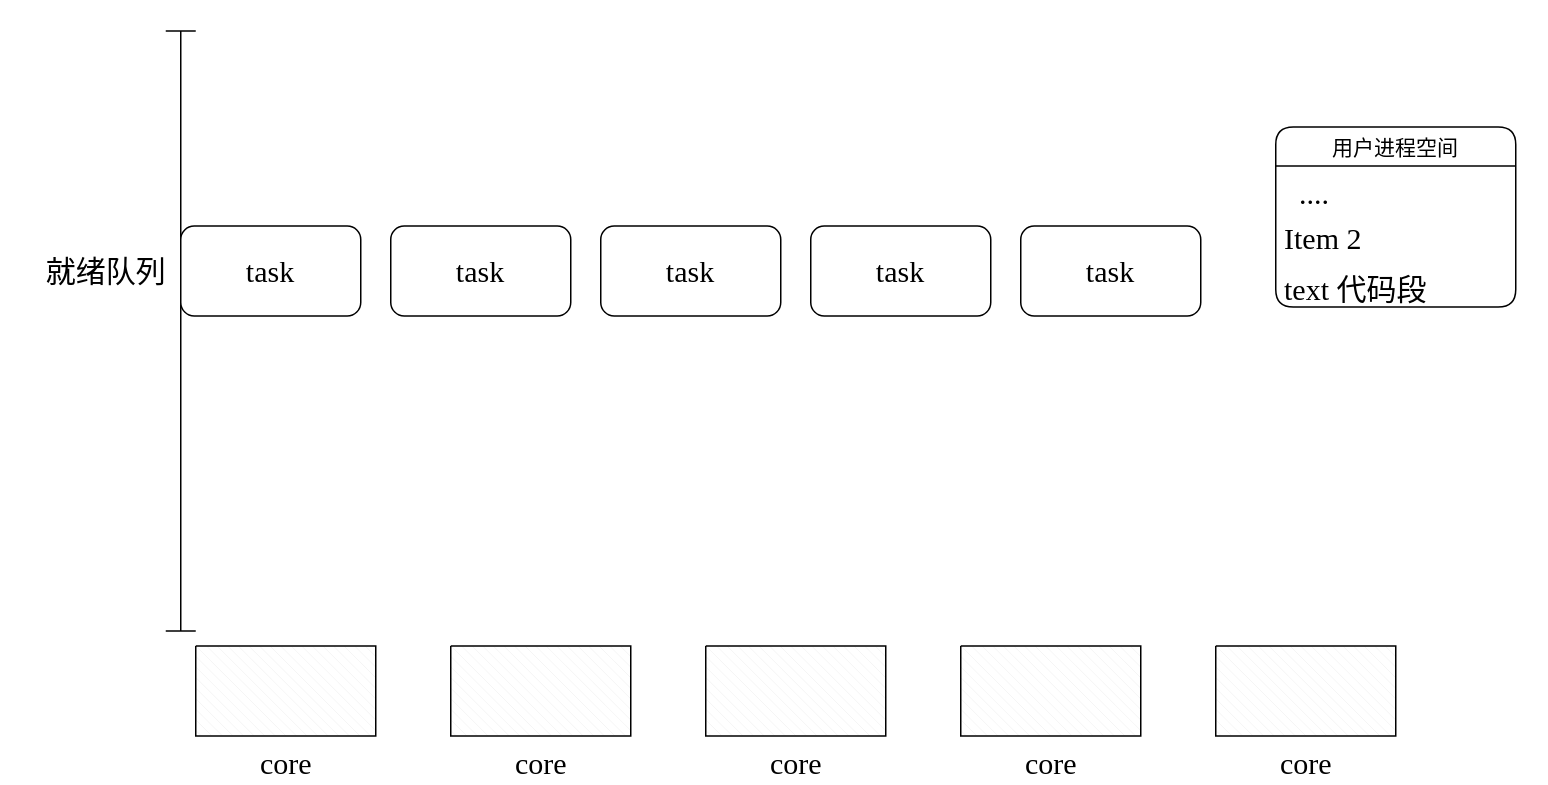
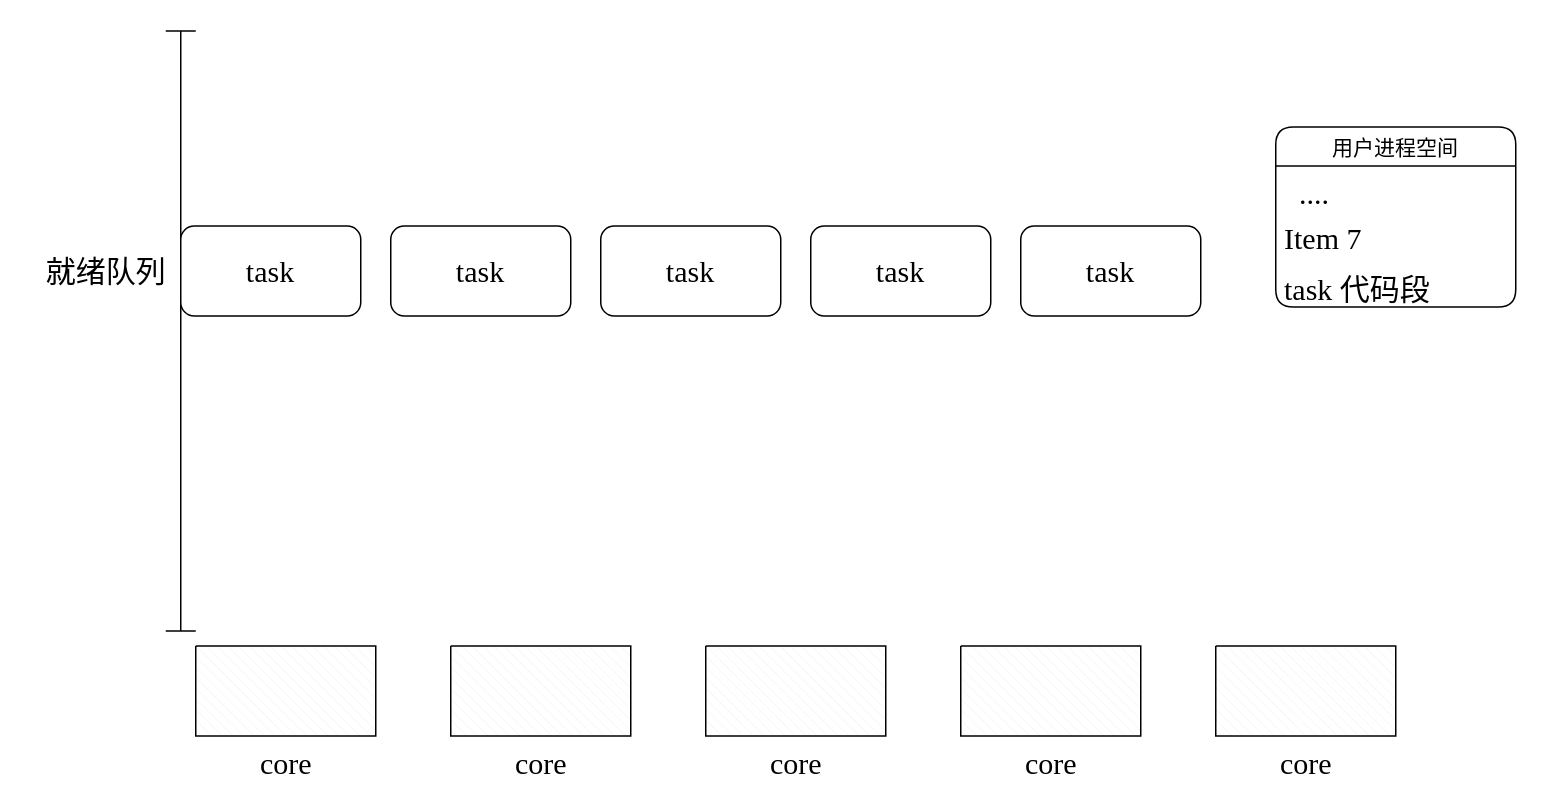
node "Item 2": label "Item 2" -> "Item 7"
node "text 代码段": label "text 代码段" -> "task 代码段"
